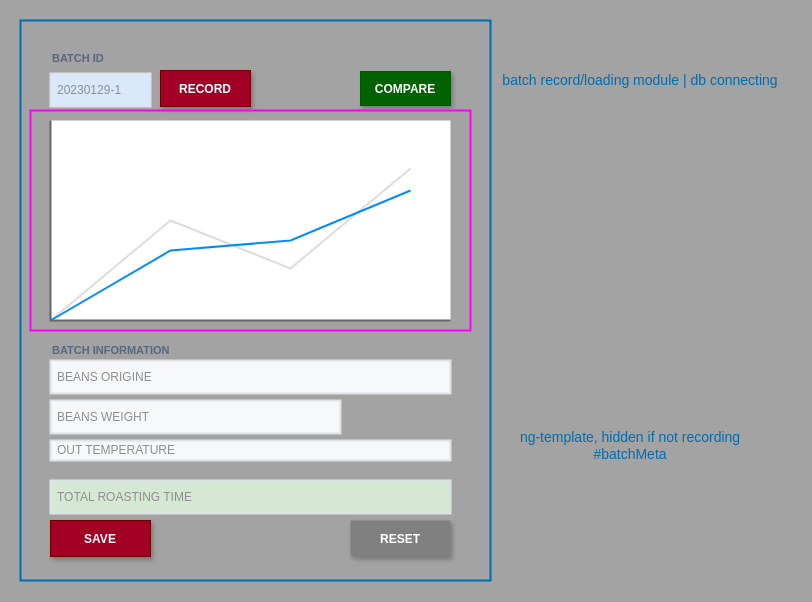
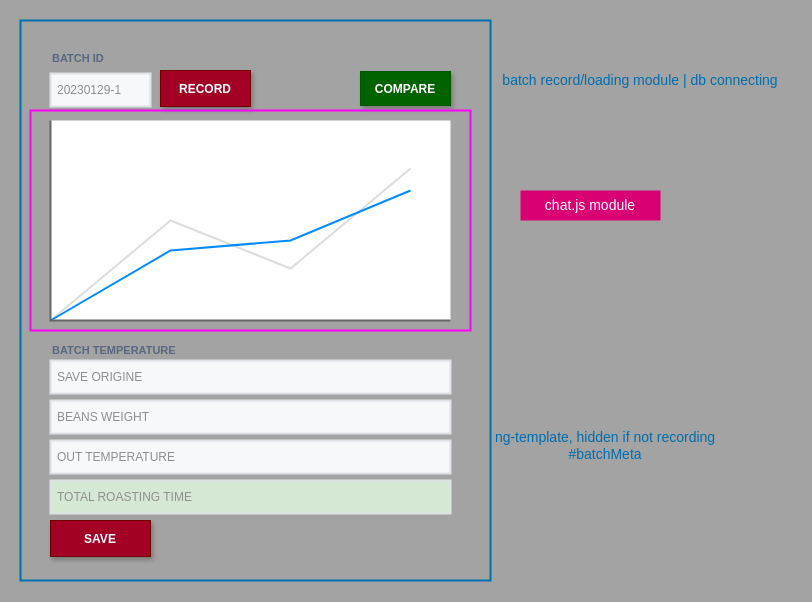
node "20230129-1": fillcolor #dae8fc -> #f7f8f9
node "chat.js module": added
node "BATCH INFORMATION": label "BATCH INFORMATION" -> "BATCH TEMPERATURE"
node "BEANS ORIGINE": label "BEANS ORIGINE" -> "SAVE ORIGINE"
node "BEANS WEIGHT": size 290x33 -> 400x33
node "ng-template, hidden if not recording #batchMeta": moved (631, 446) -> (606, 446)
node "OUT TEMPERATURE": size 400x20 -> 400x33
node "RESET": removed
